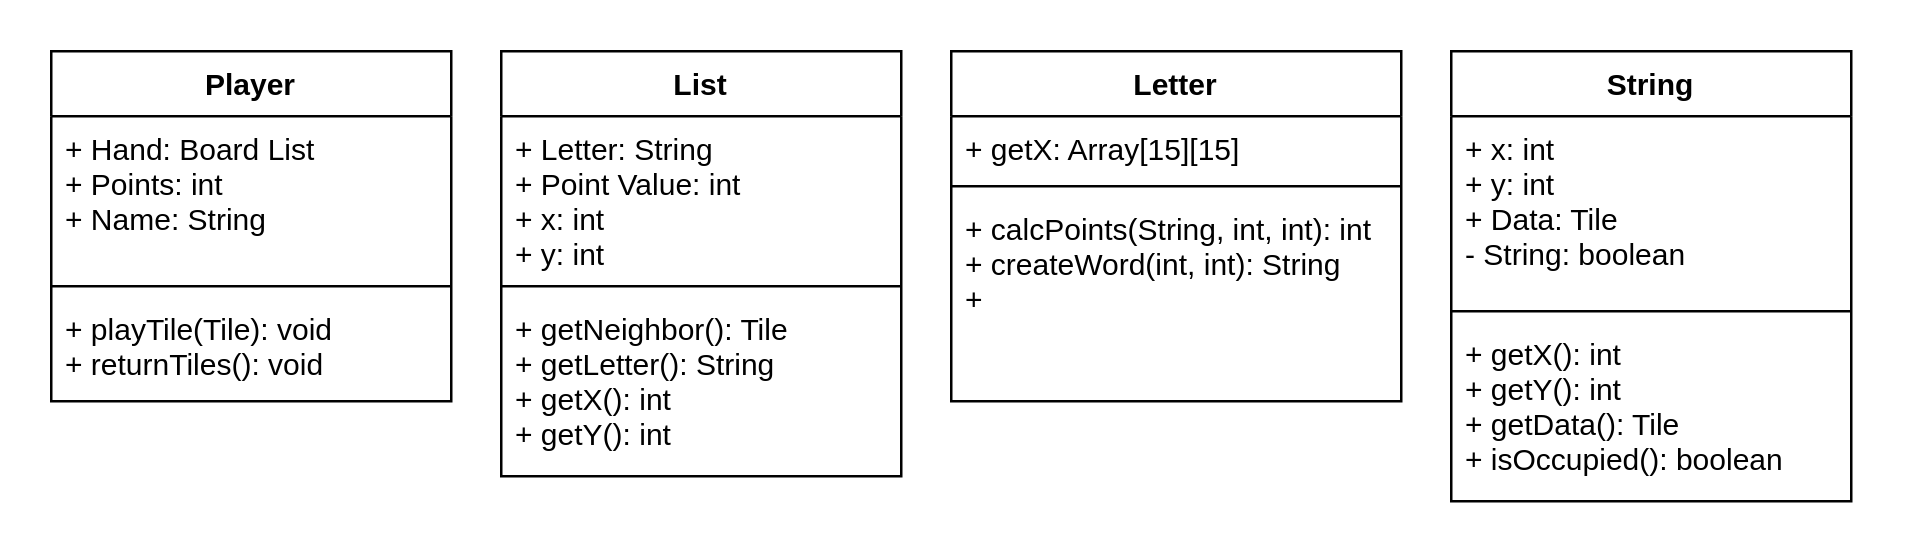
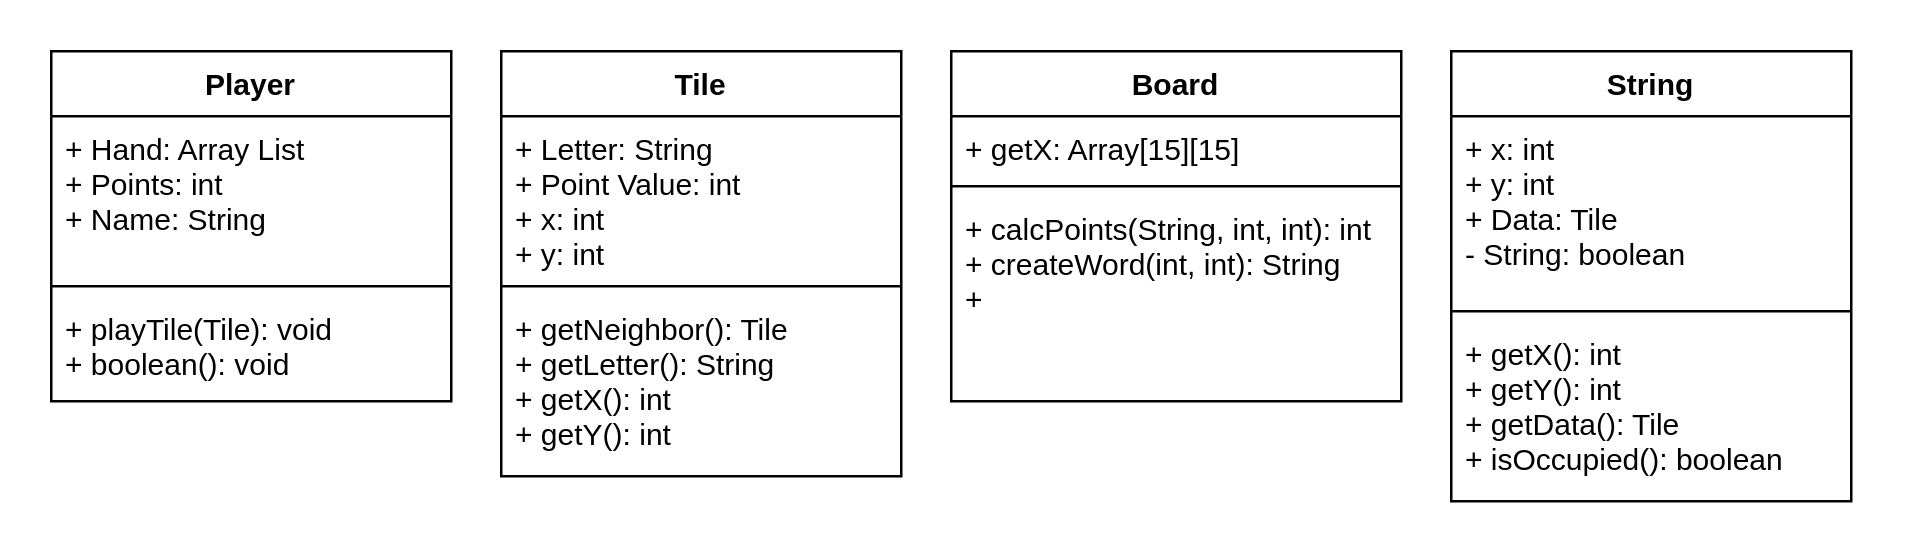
node "List": label "List" -> "Tile"
node "Letter": label "Letter" -> "Board"
node "+ Hand: Board List + Points: int + Name: String": label "+ Hand: Board List + Points: int + Name: String" -> "+ Hand: Array List + Points: int + Name: String"
node "+ playTile(Tile): void + returnTiles(): void": label "+ playTile(Tile): void + returnTiles(): void" -> "+ playTile(Tile): void + boolean(): void"
